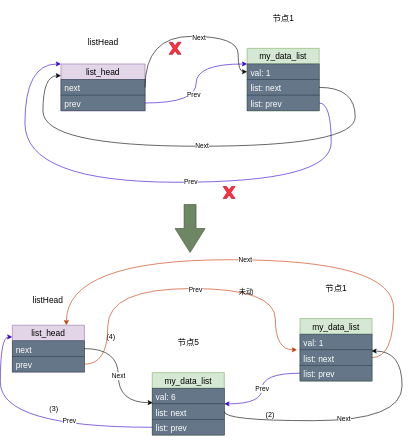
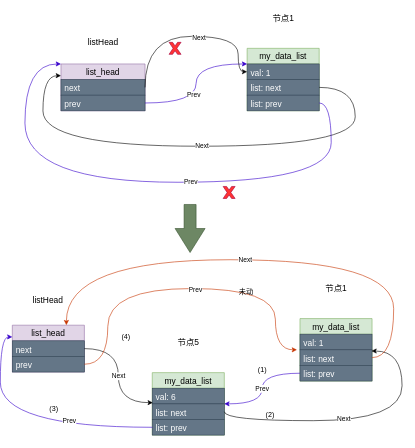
node "(4)": moved (111, 336) -> (126, 336)
node "(1)": added
